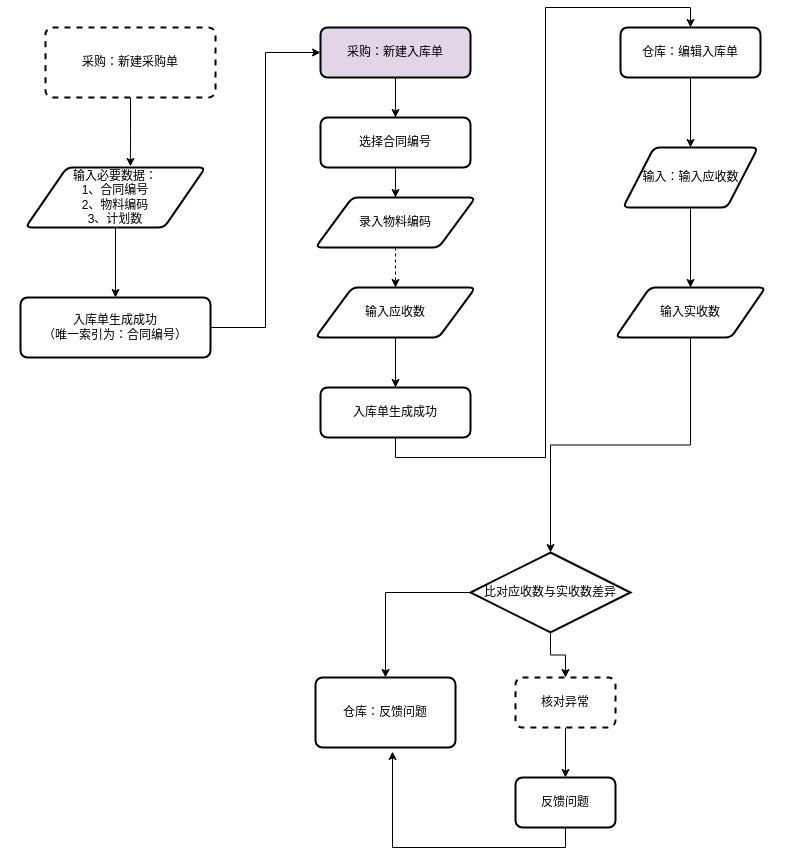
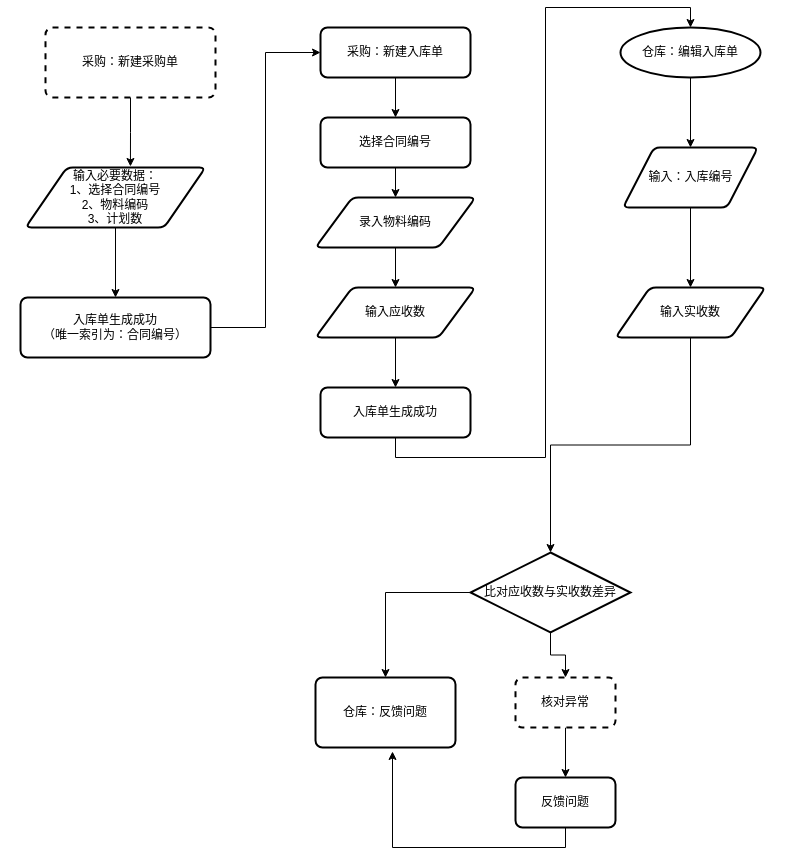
node "采购：新建入库单": fillcolor #e1d5e7 -> #ffffff
node "仓库：编辑入库单": shape rounded rectangle -> ellipse
node "输入：输入应收数": label "输入：输入应收数" -> "输入：入库编号"
node "输入必要数据： 1、合同编号 2、物料编码 3、计划数": label "输入必要数据： 1、合同编号 2、物料编码 3、计划数" -> "输入必要数据： 1、选择合同编号 2、物料编码 3、计划数"
edge "录入物料编码" -> "输入应收数": style dashed -> solid
